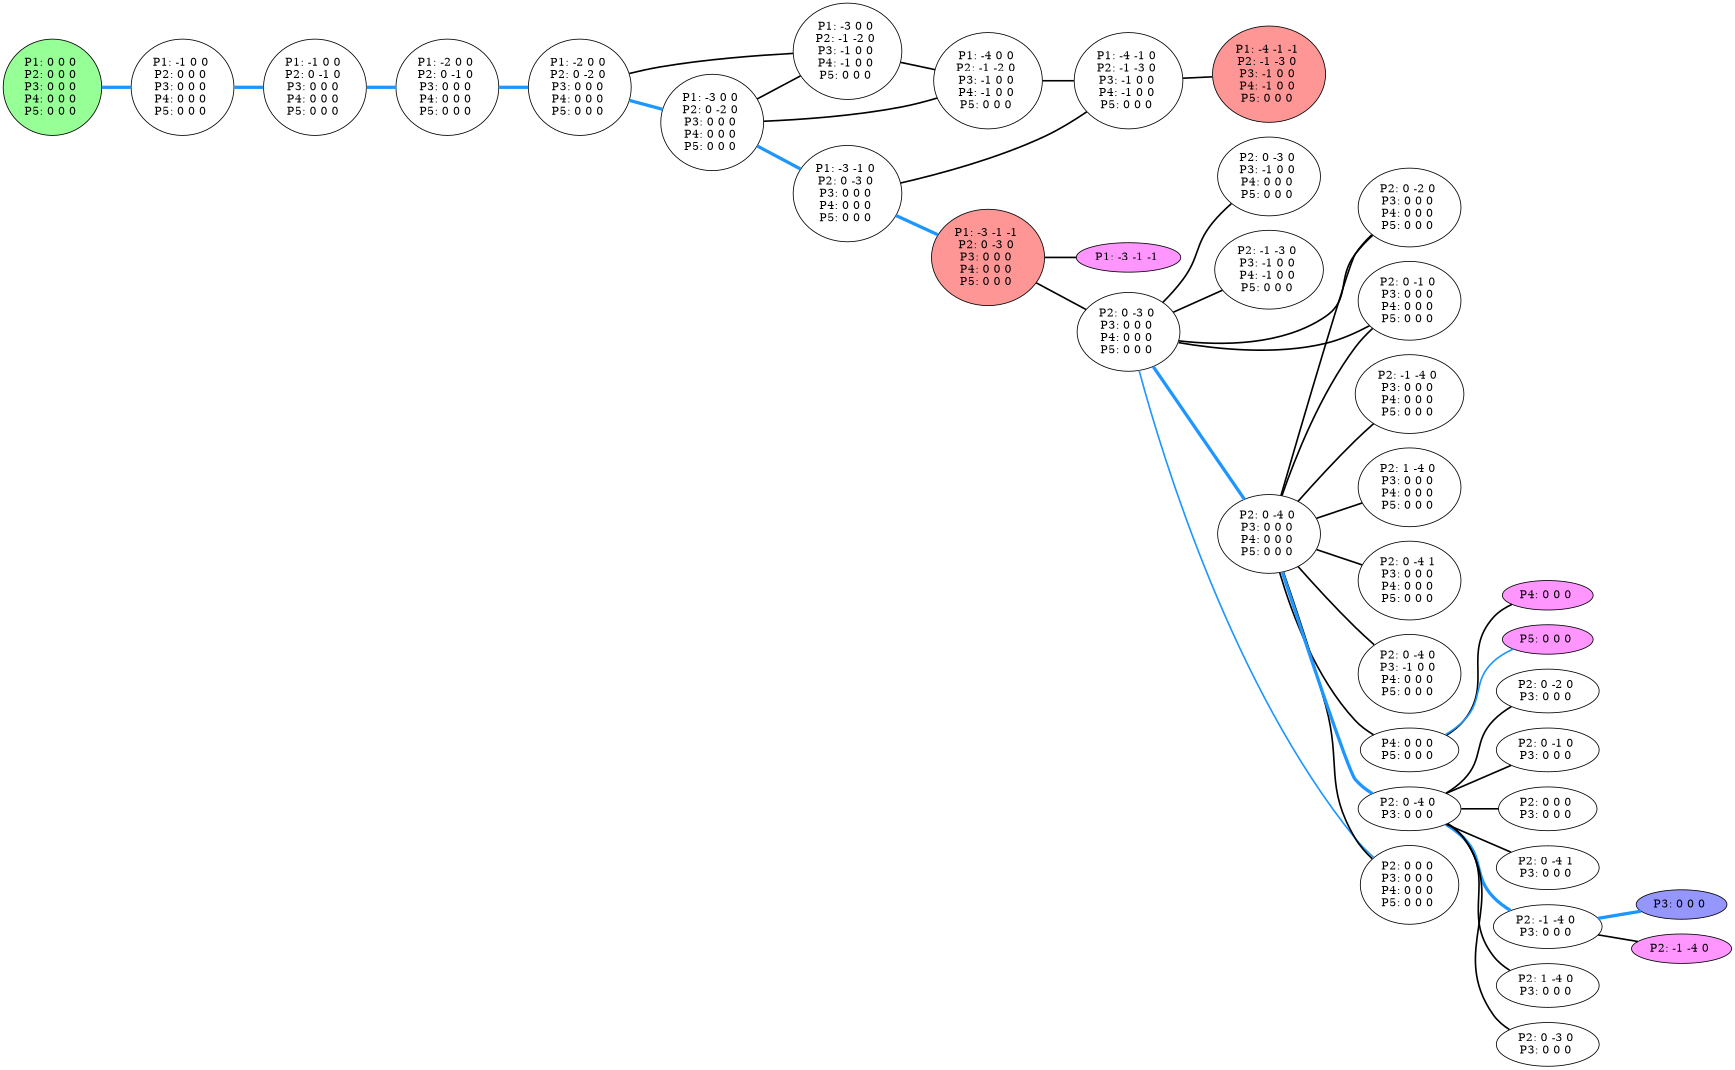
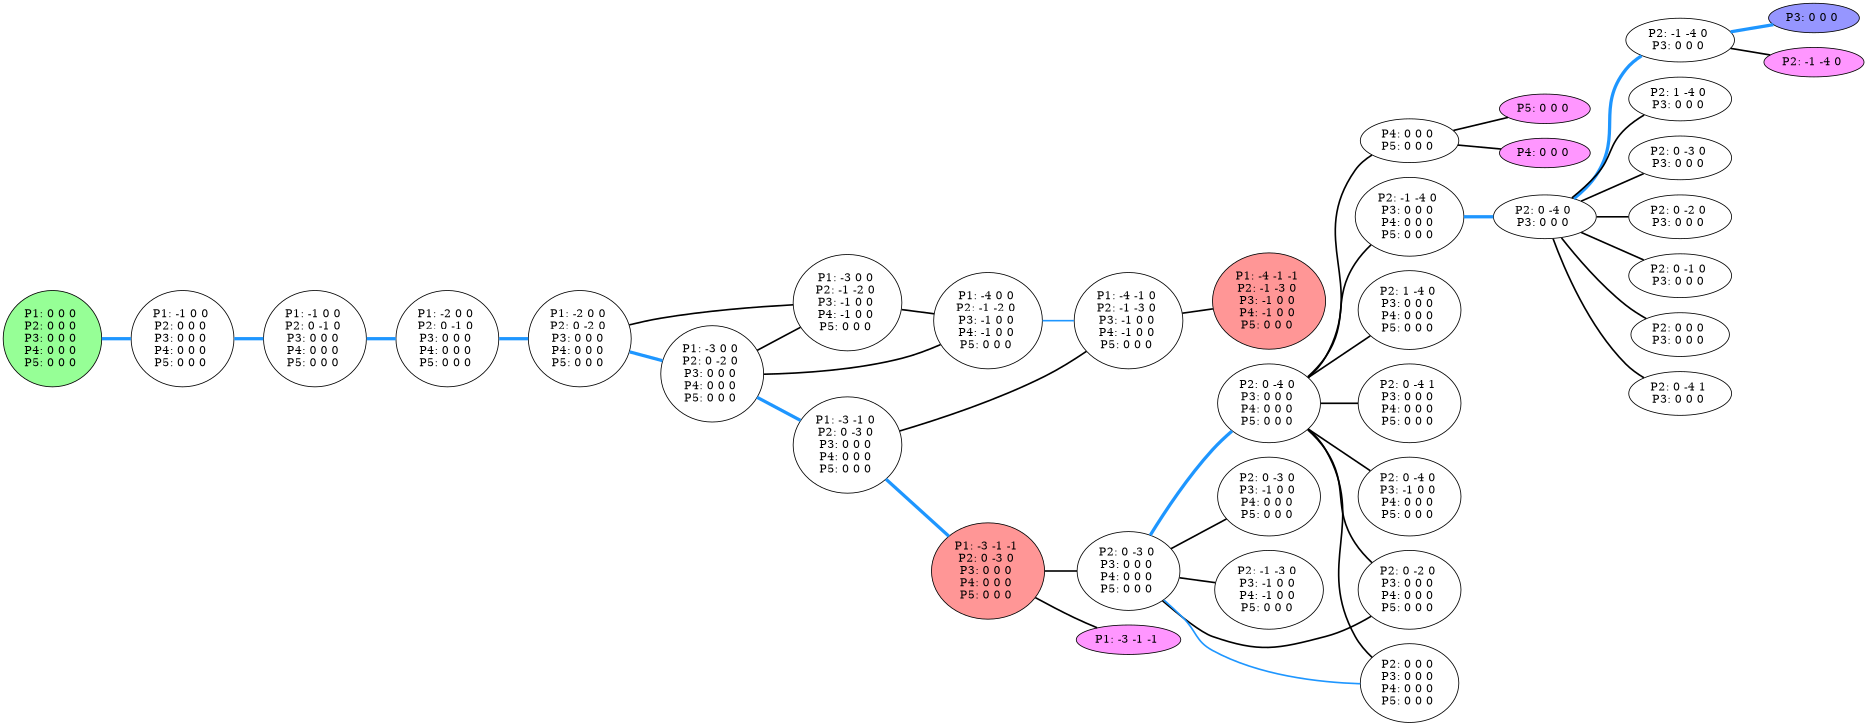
edge "P1: -4 0 0 P2: -1 -2 0 P3: -1 0 0 P4: -1 0 0 P5: 0 0 0" -- "P1: -4 -1 0 P2: -1 -3 0 P3: -1 0 0 P4: -1 0 0 P5: 0 0 0": color black -> #1e96ff
node "P2: 0 -1 0 P3: 0 0 0 P4: 0 0 0 P5: 0 0 0": removed
edge "P5: 0 0 0" -- "P4: 0 0 0 P5: 0 0 0": color #1e96ff -> black
edge "P2: 0 -4 0 P3: 0 0 0 P4: 0 0 0 P5: 0 0 0" -- "P2: 0 -4 0 P3: 0 0 0": now "P2: -1 -4 0 P3: 0 0 0 P4: 0 0 0 P5: 0 0 0" -- "P2: 0 -4 0 P3: 0 0 0"
